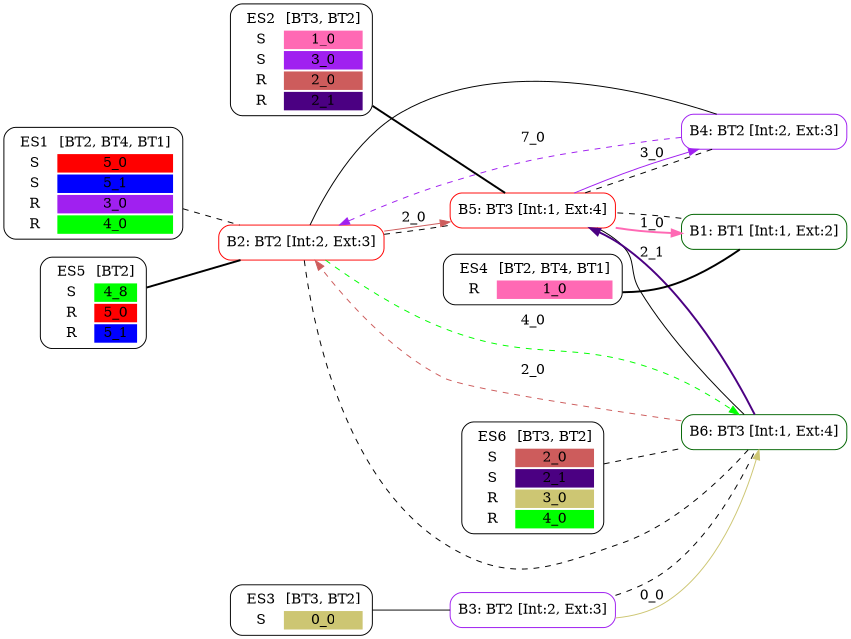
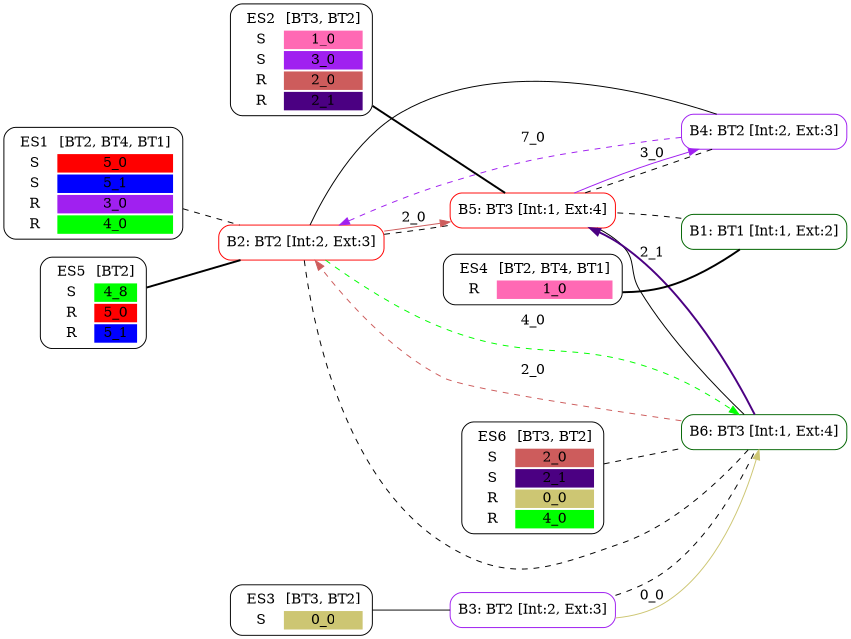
edge "B5: BT3 [Int:1, Ext:4]" -> "B1: BT1 [Int:1, Ext:2]": removed, label "1_0"
node "ES6": text "3_0" -> "0_0"
